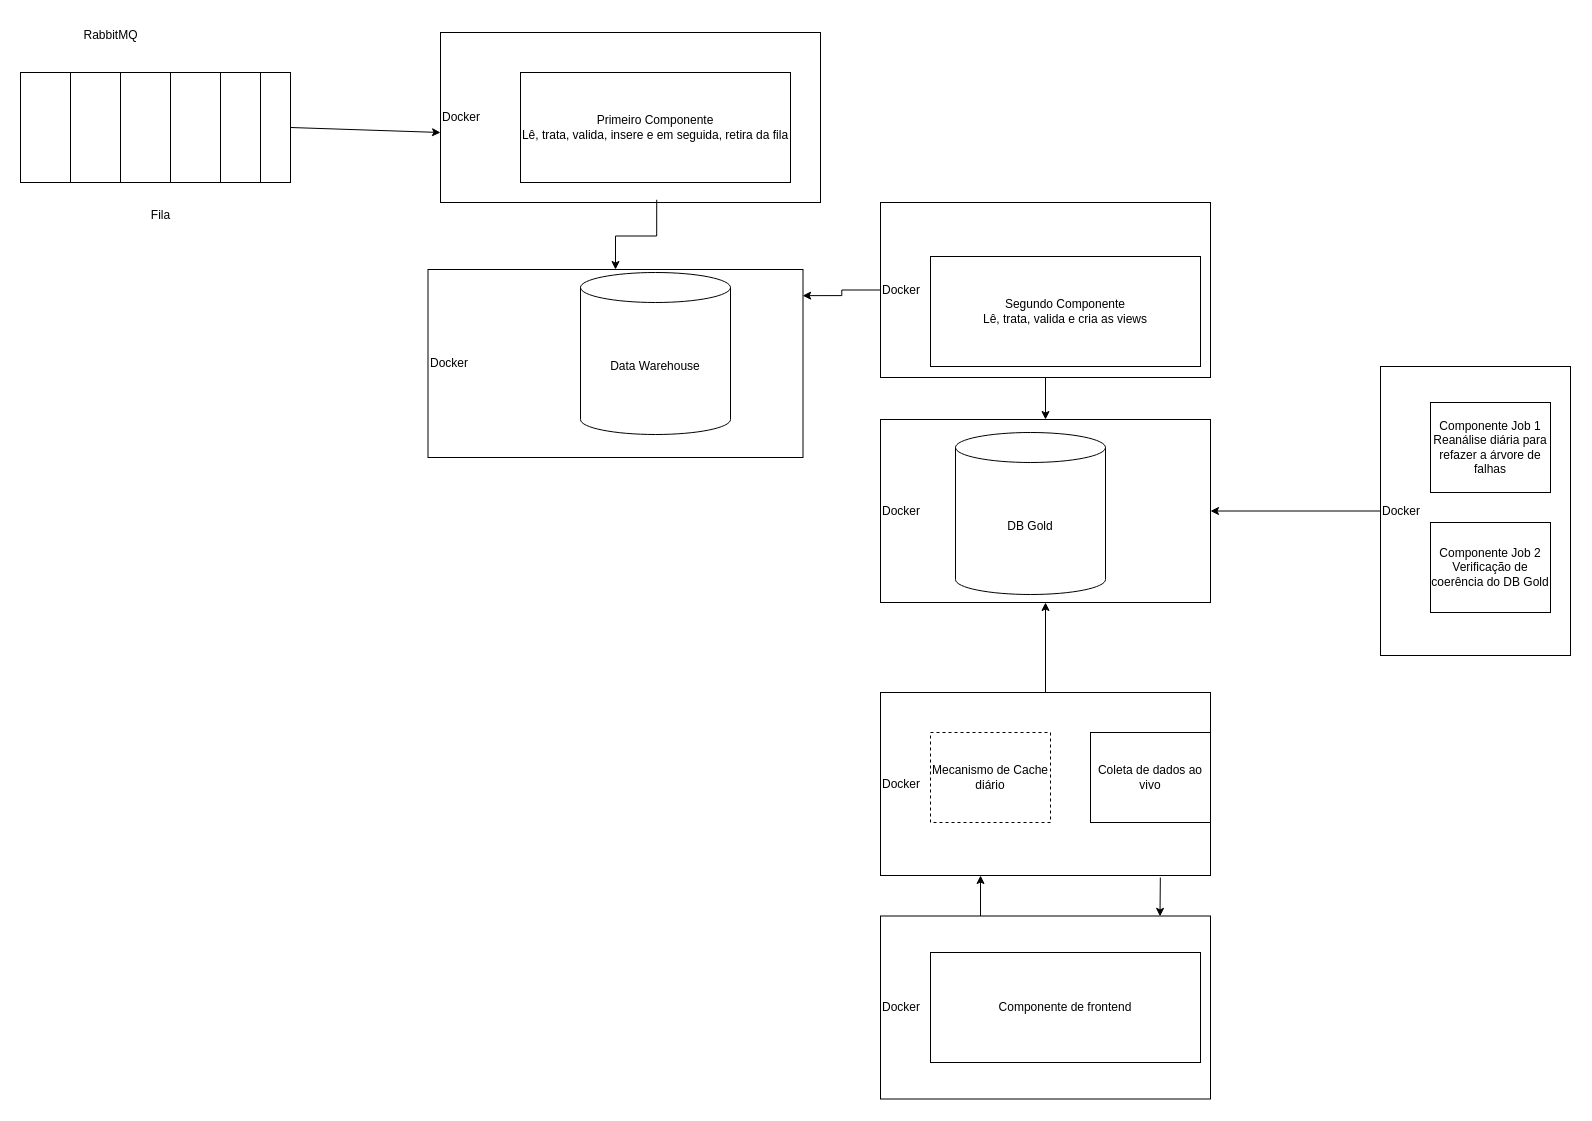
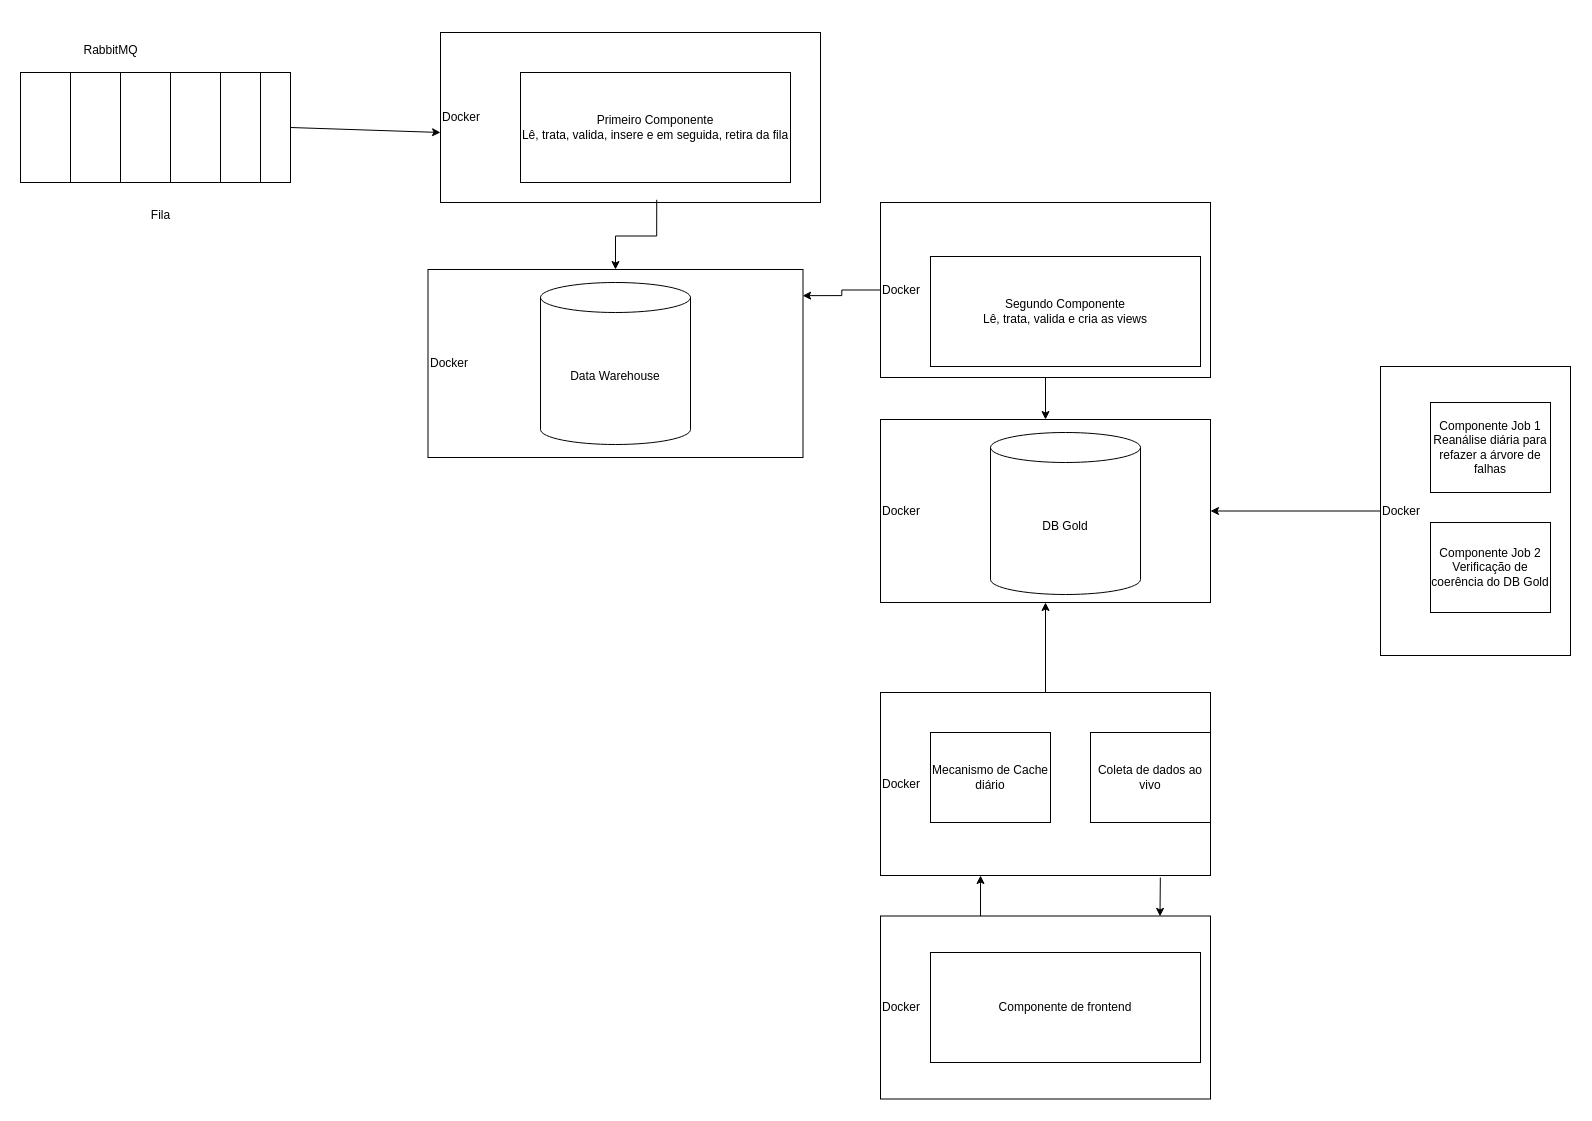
node "RabbitMQ": moved (111, 36) -> (111, 51)
node "Data Warehouse": moved (656, 354) -> (616, 364)
node "DB Gold": moved (1031, 514) -> (1066, 514)
node "Mecanismo de Cache diário": style dashed -> solid
